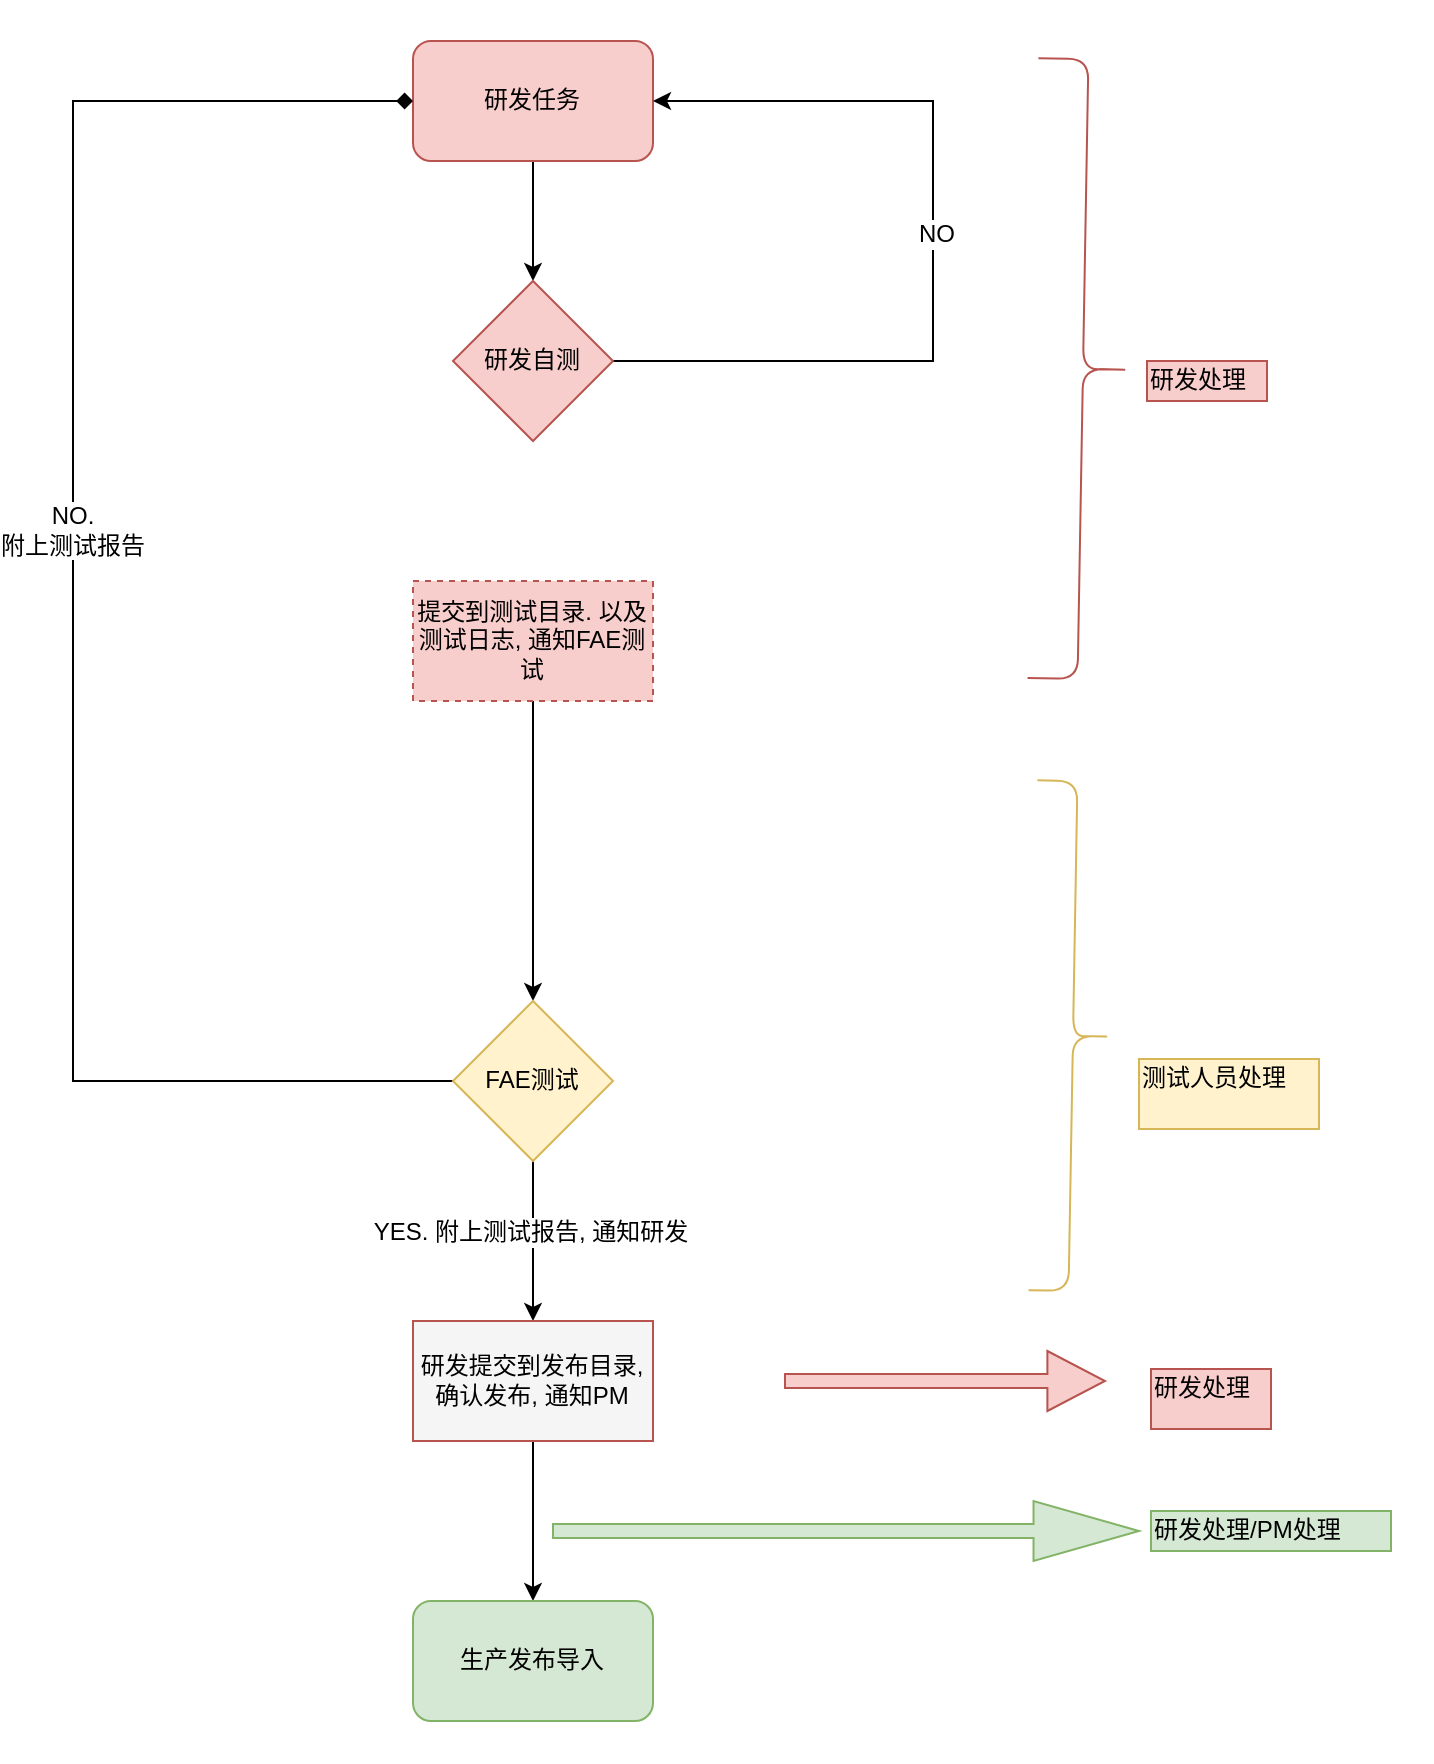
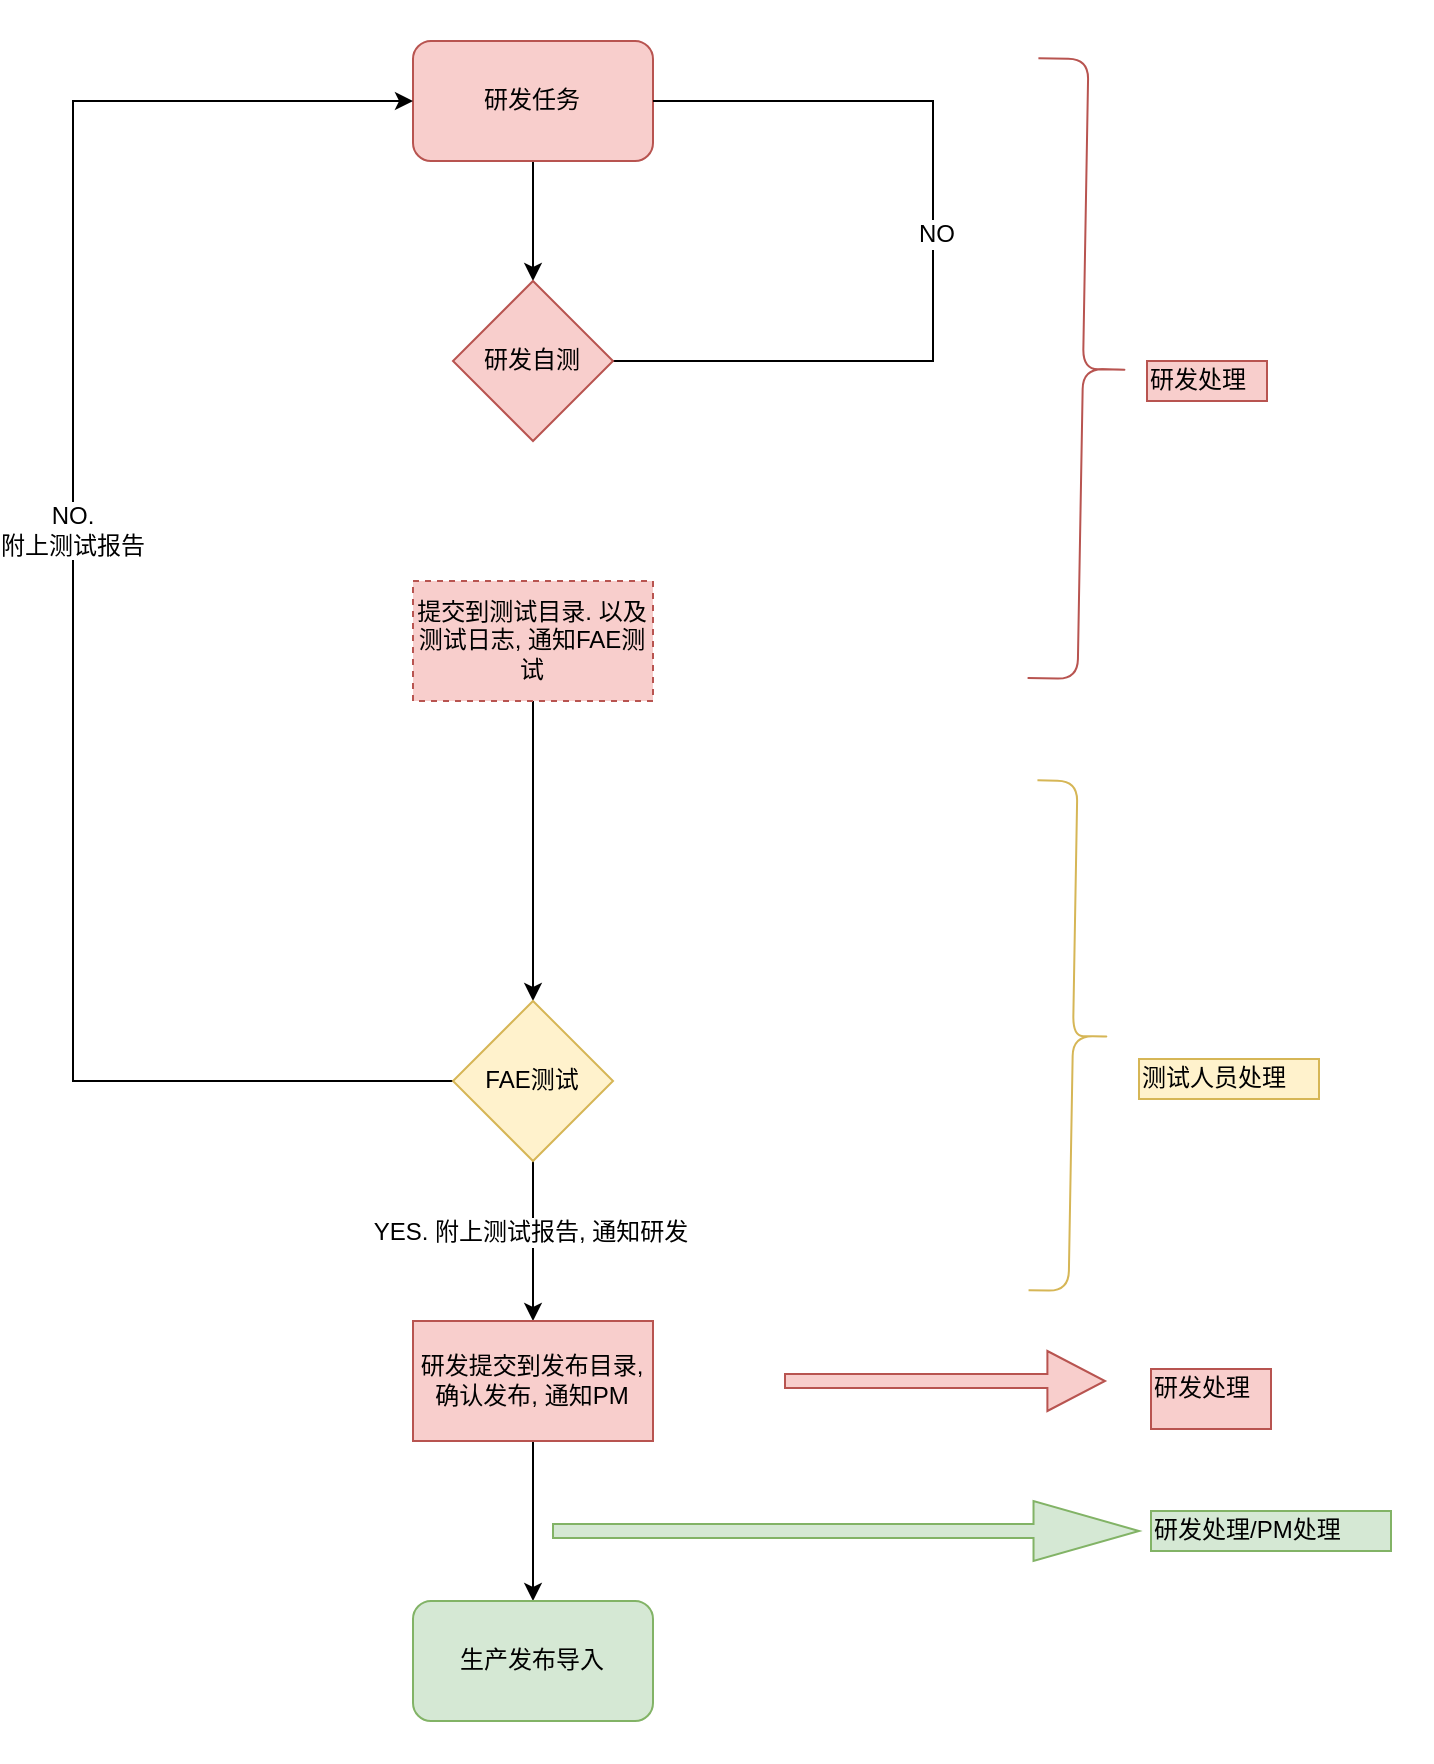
edge "FAE测试" -> "研发任务": arrowhead diamond -> classic
edge "研发自测" -> "研发任务": arrowhead classic -> none
node "测试人员处理": size 180x70 -> 180x40
node "研发提交到发布目录, 确认发布, 通知PM": fillcolor #f5f5f5 -> #f8cecc
